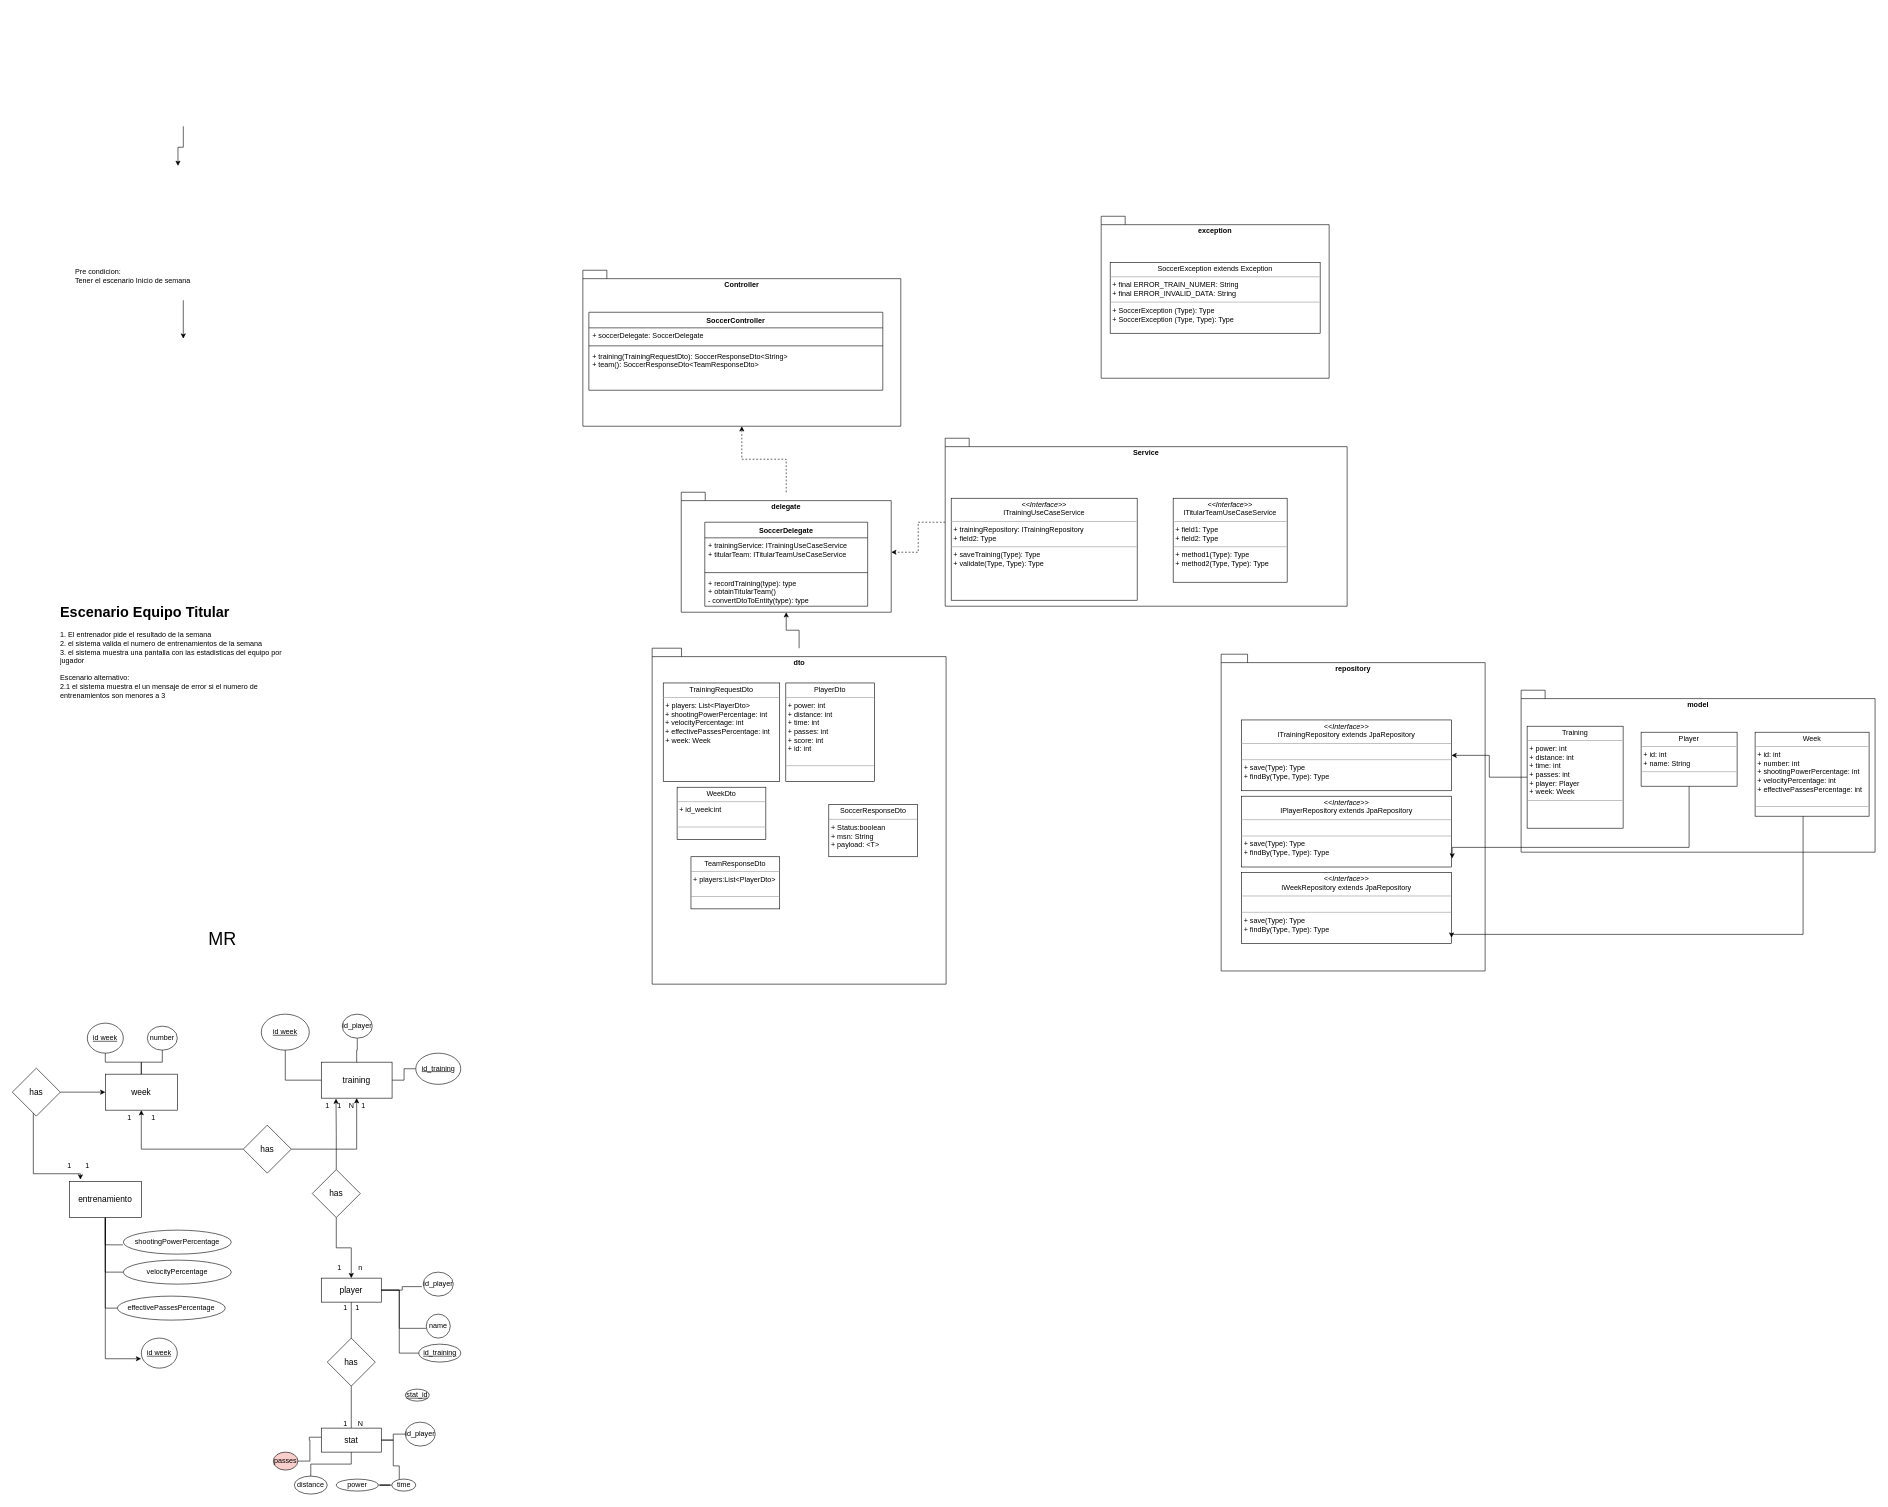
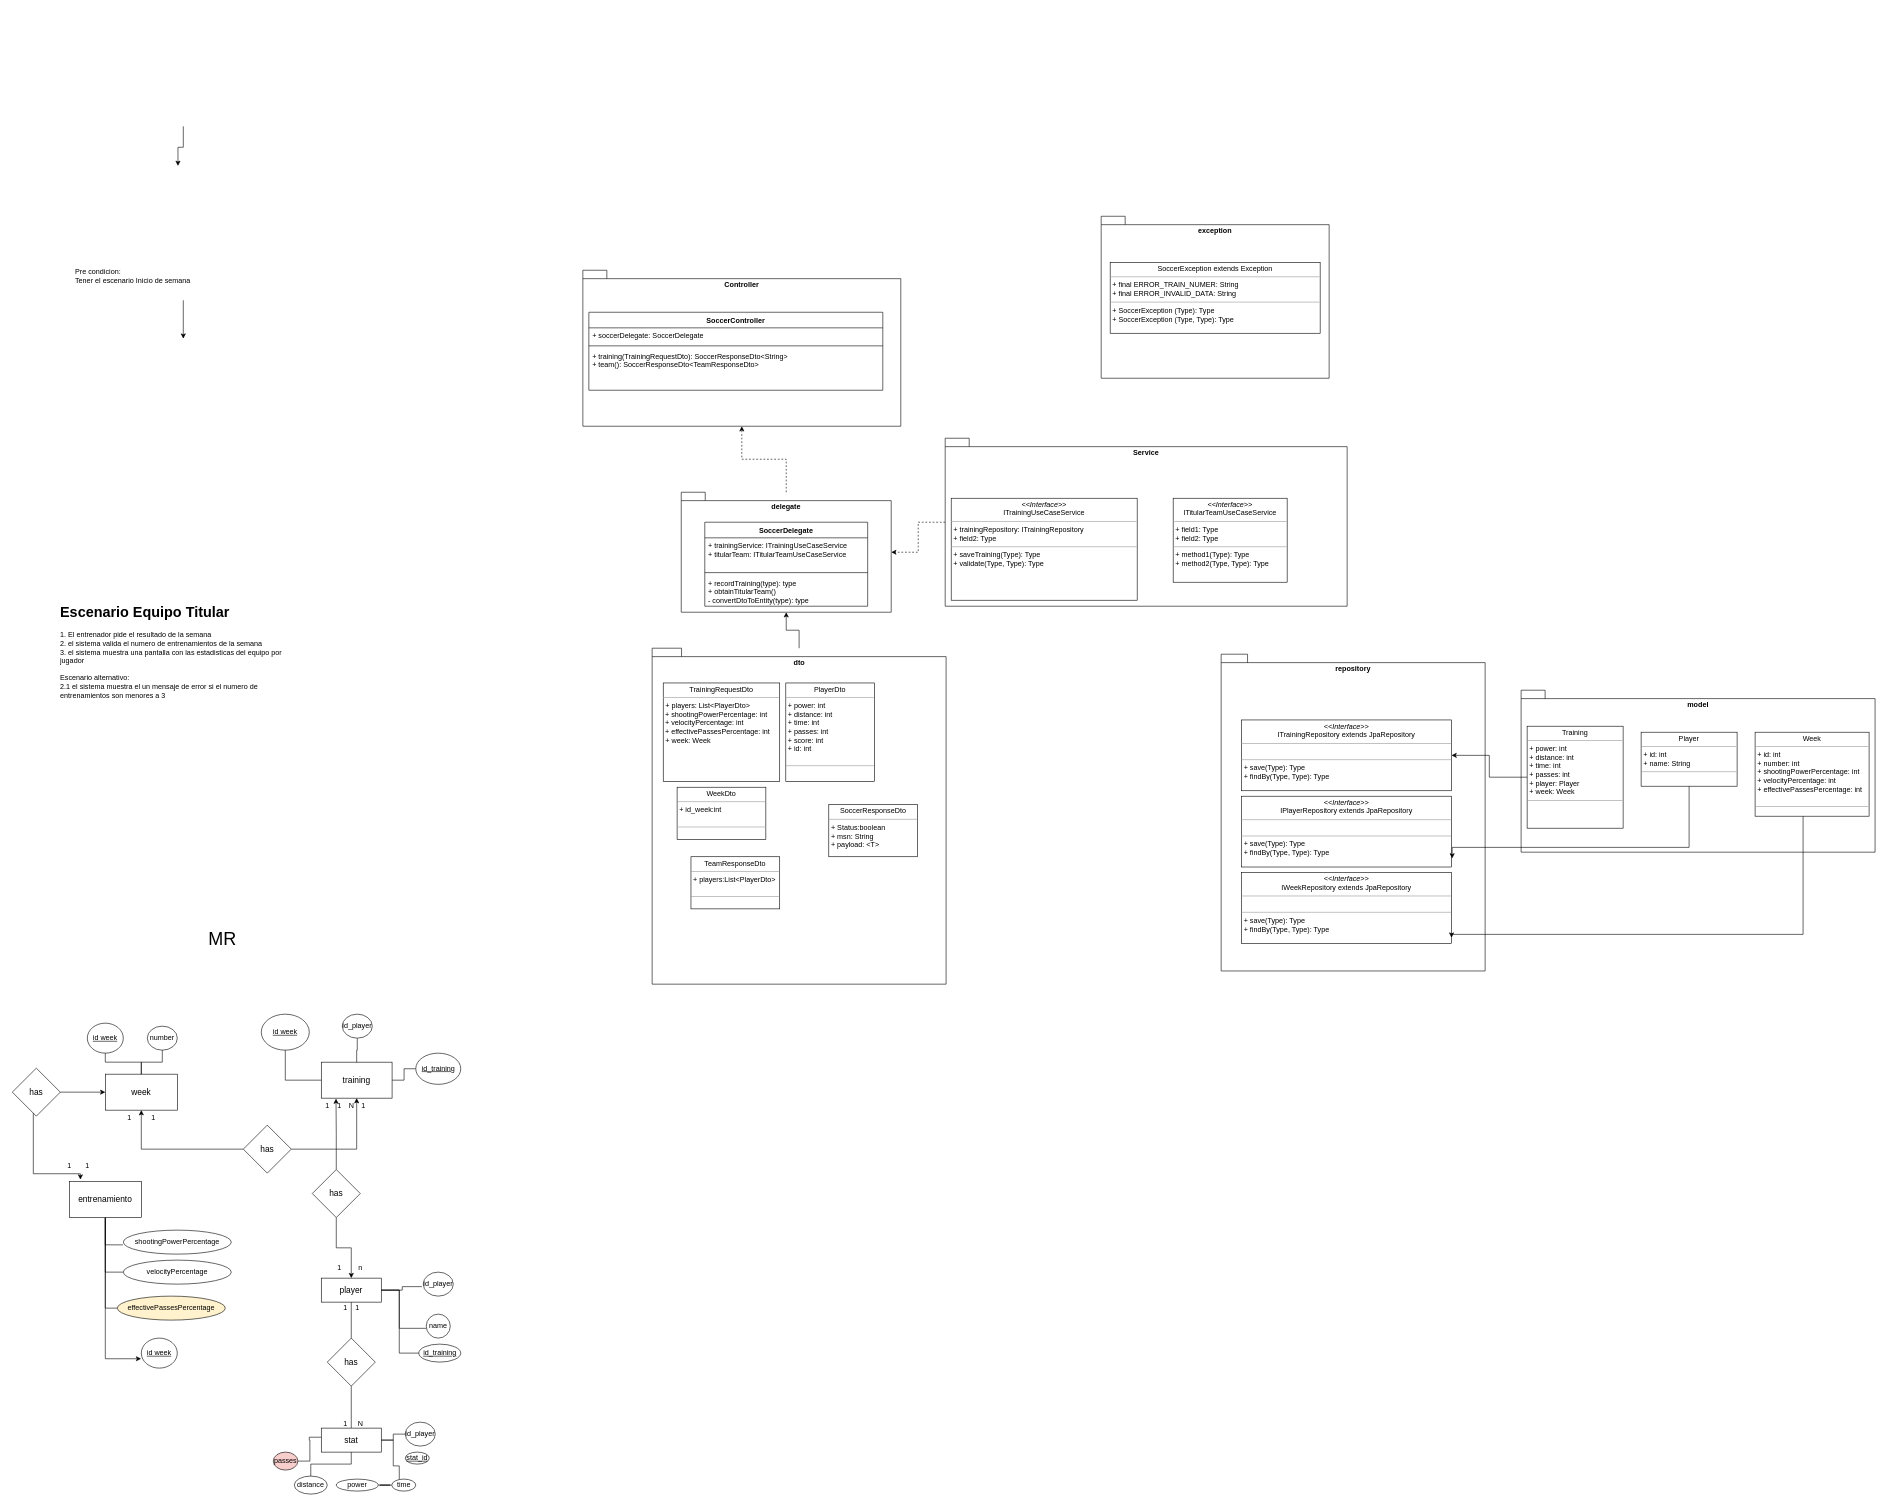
node "effectivePassesPercentage": fillcolor #ffffff -> #fff2cc
node "stat_id": moved (417, 1395) -> (417, 1458)
